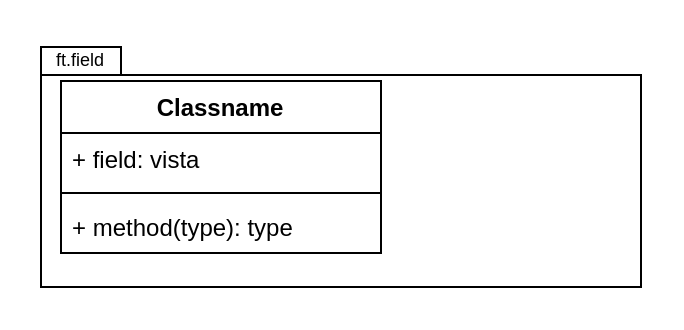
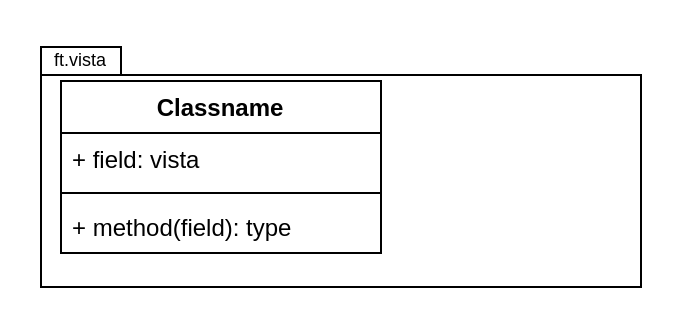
node "ft.field": label "ft.field" -> "ft.vista"
node "+ method(type): type": label "+ method(type): type" -> "+ method(field): type"
